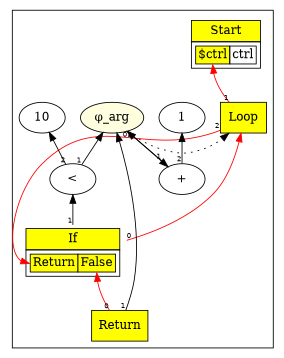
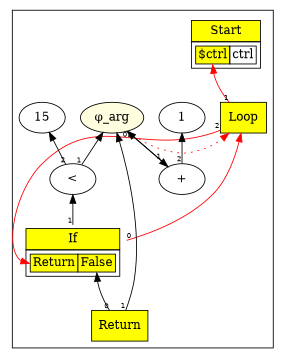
node "10": label "10" -> "15"
edge "φ_arg" -> "Loop": color black -> red
edge "Return" -> "If": color red -> black
